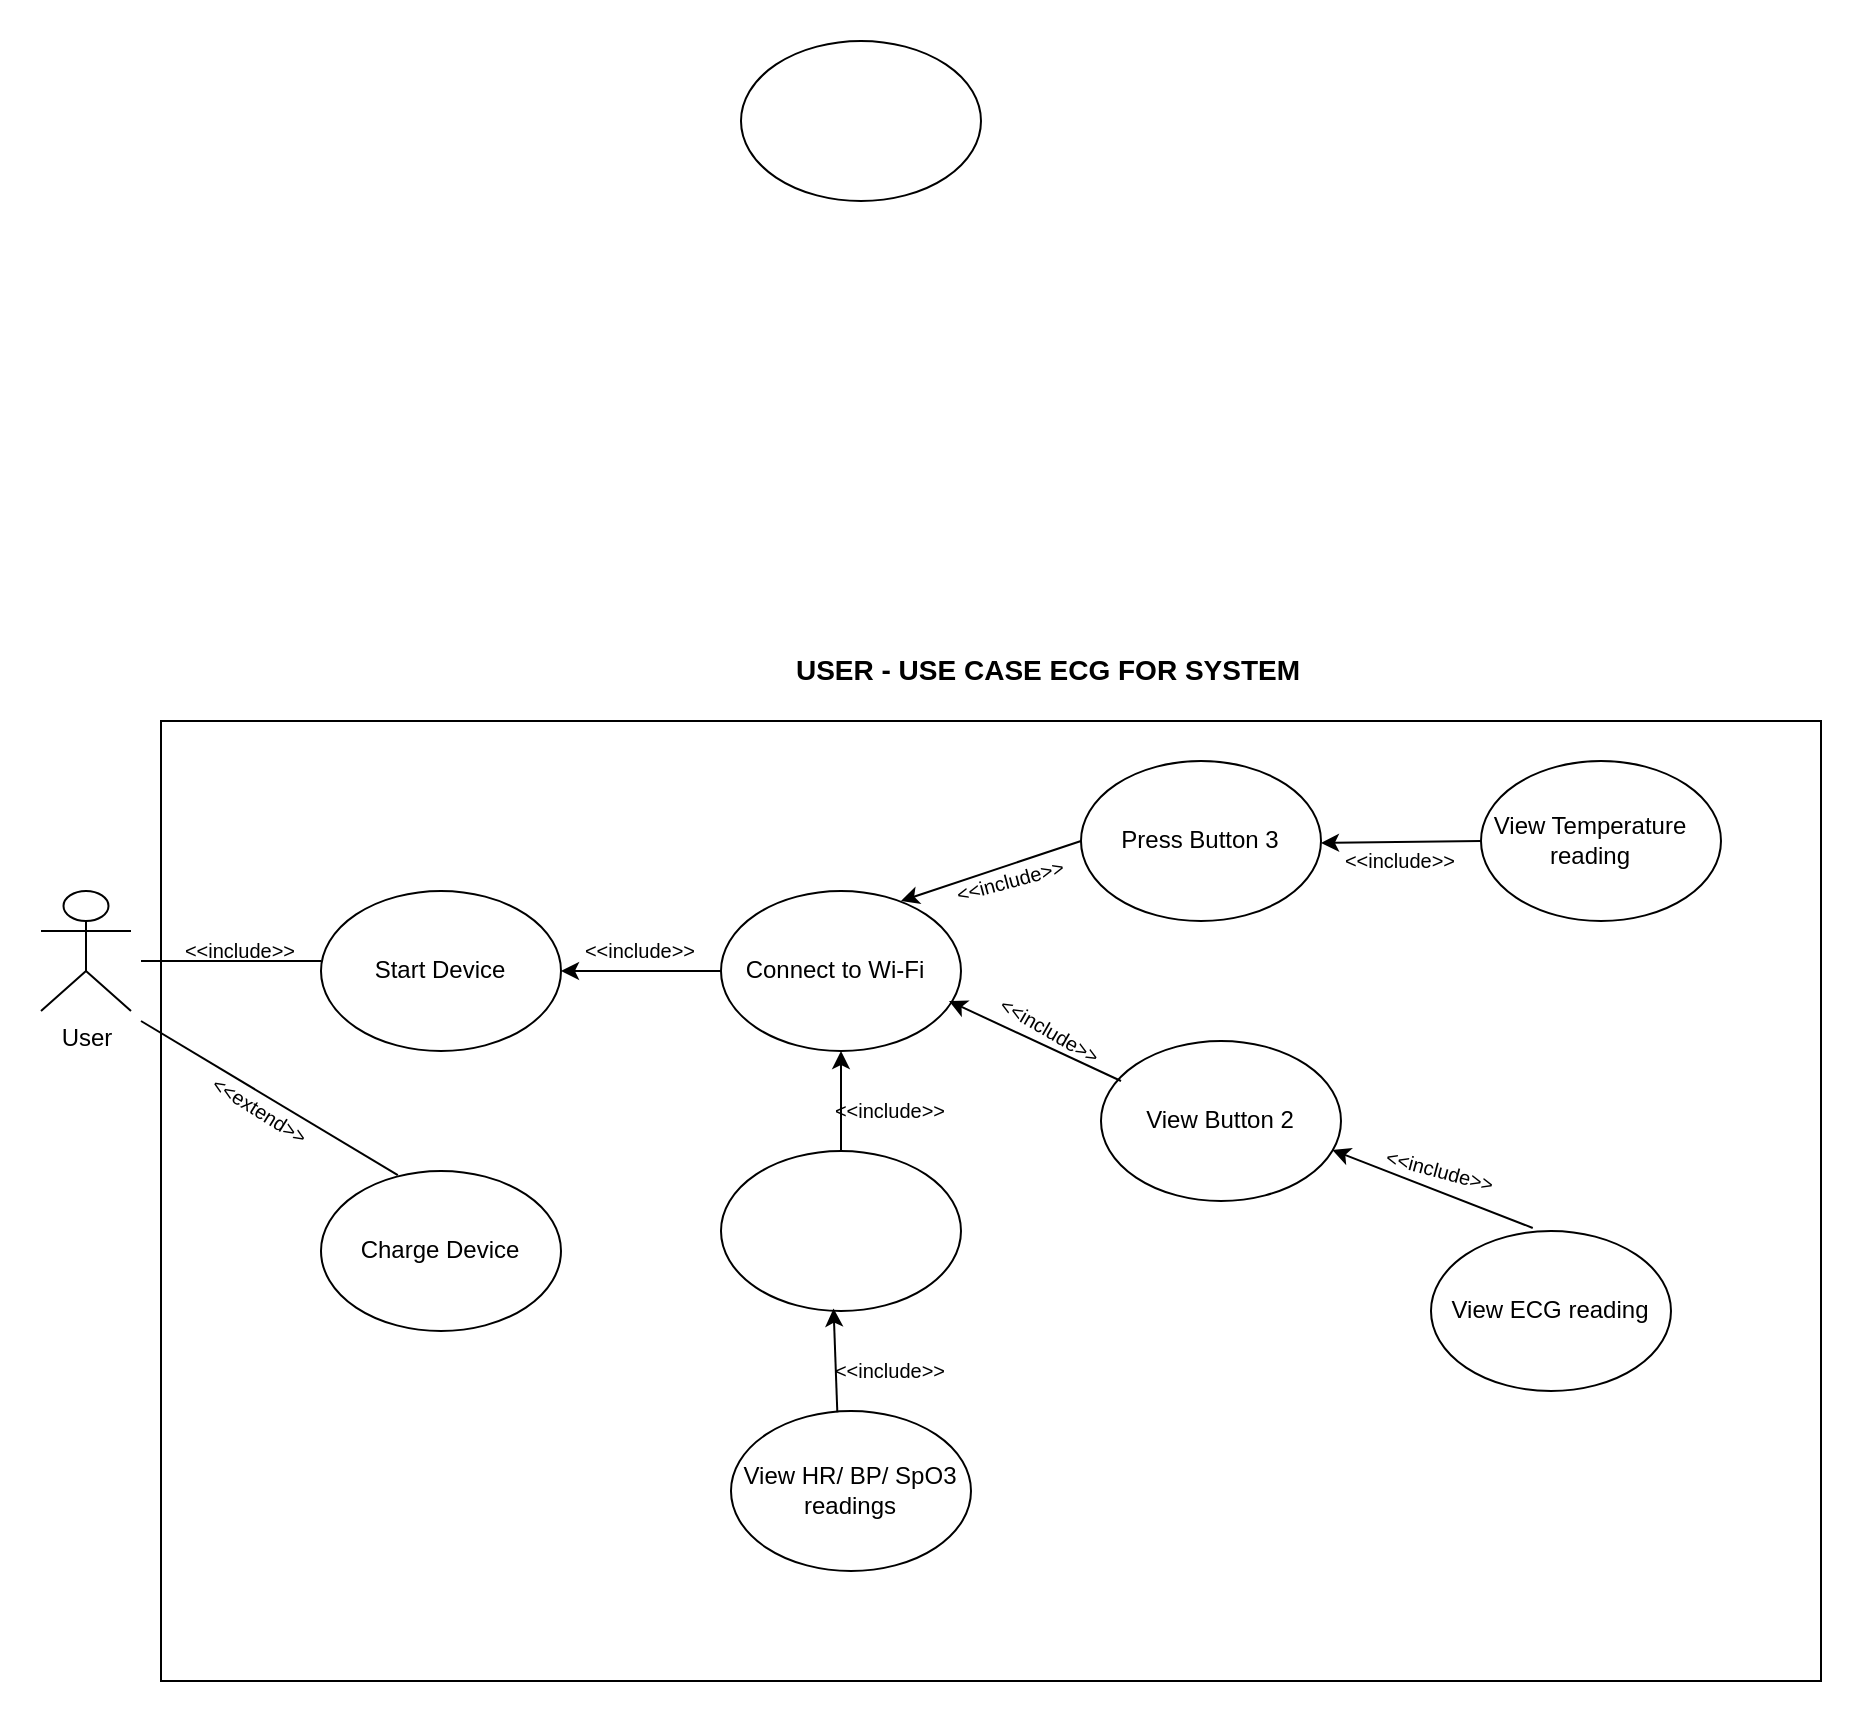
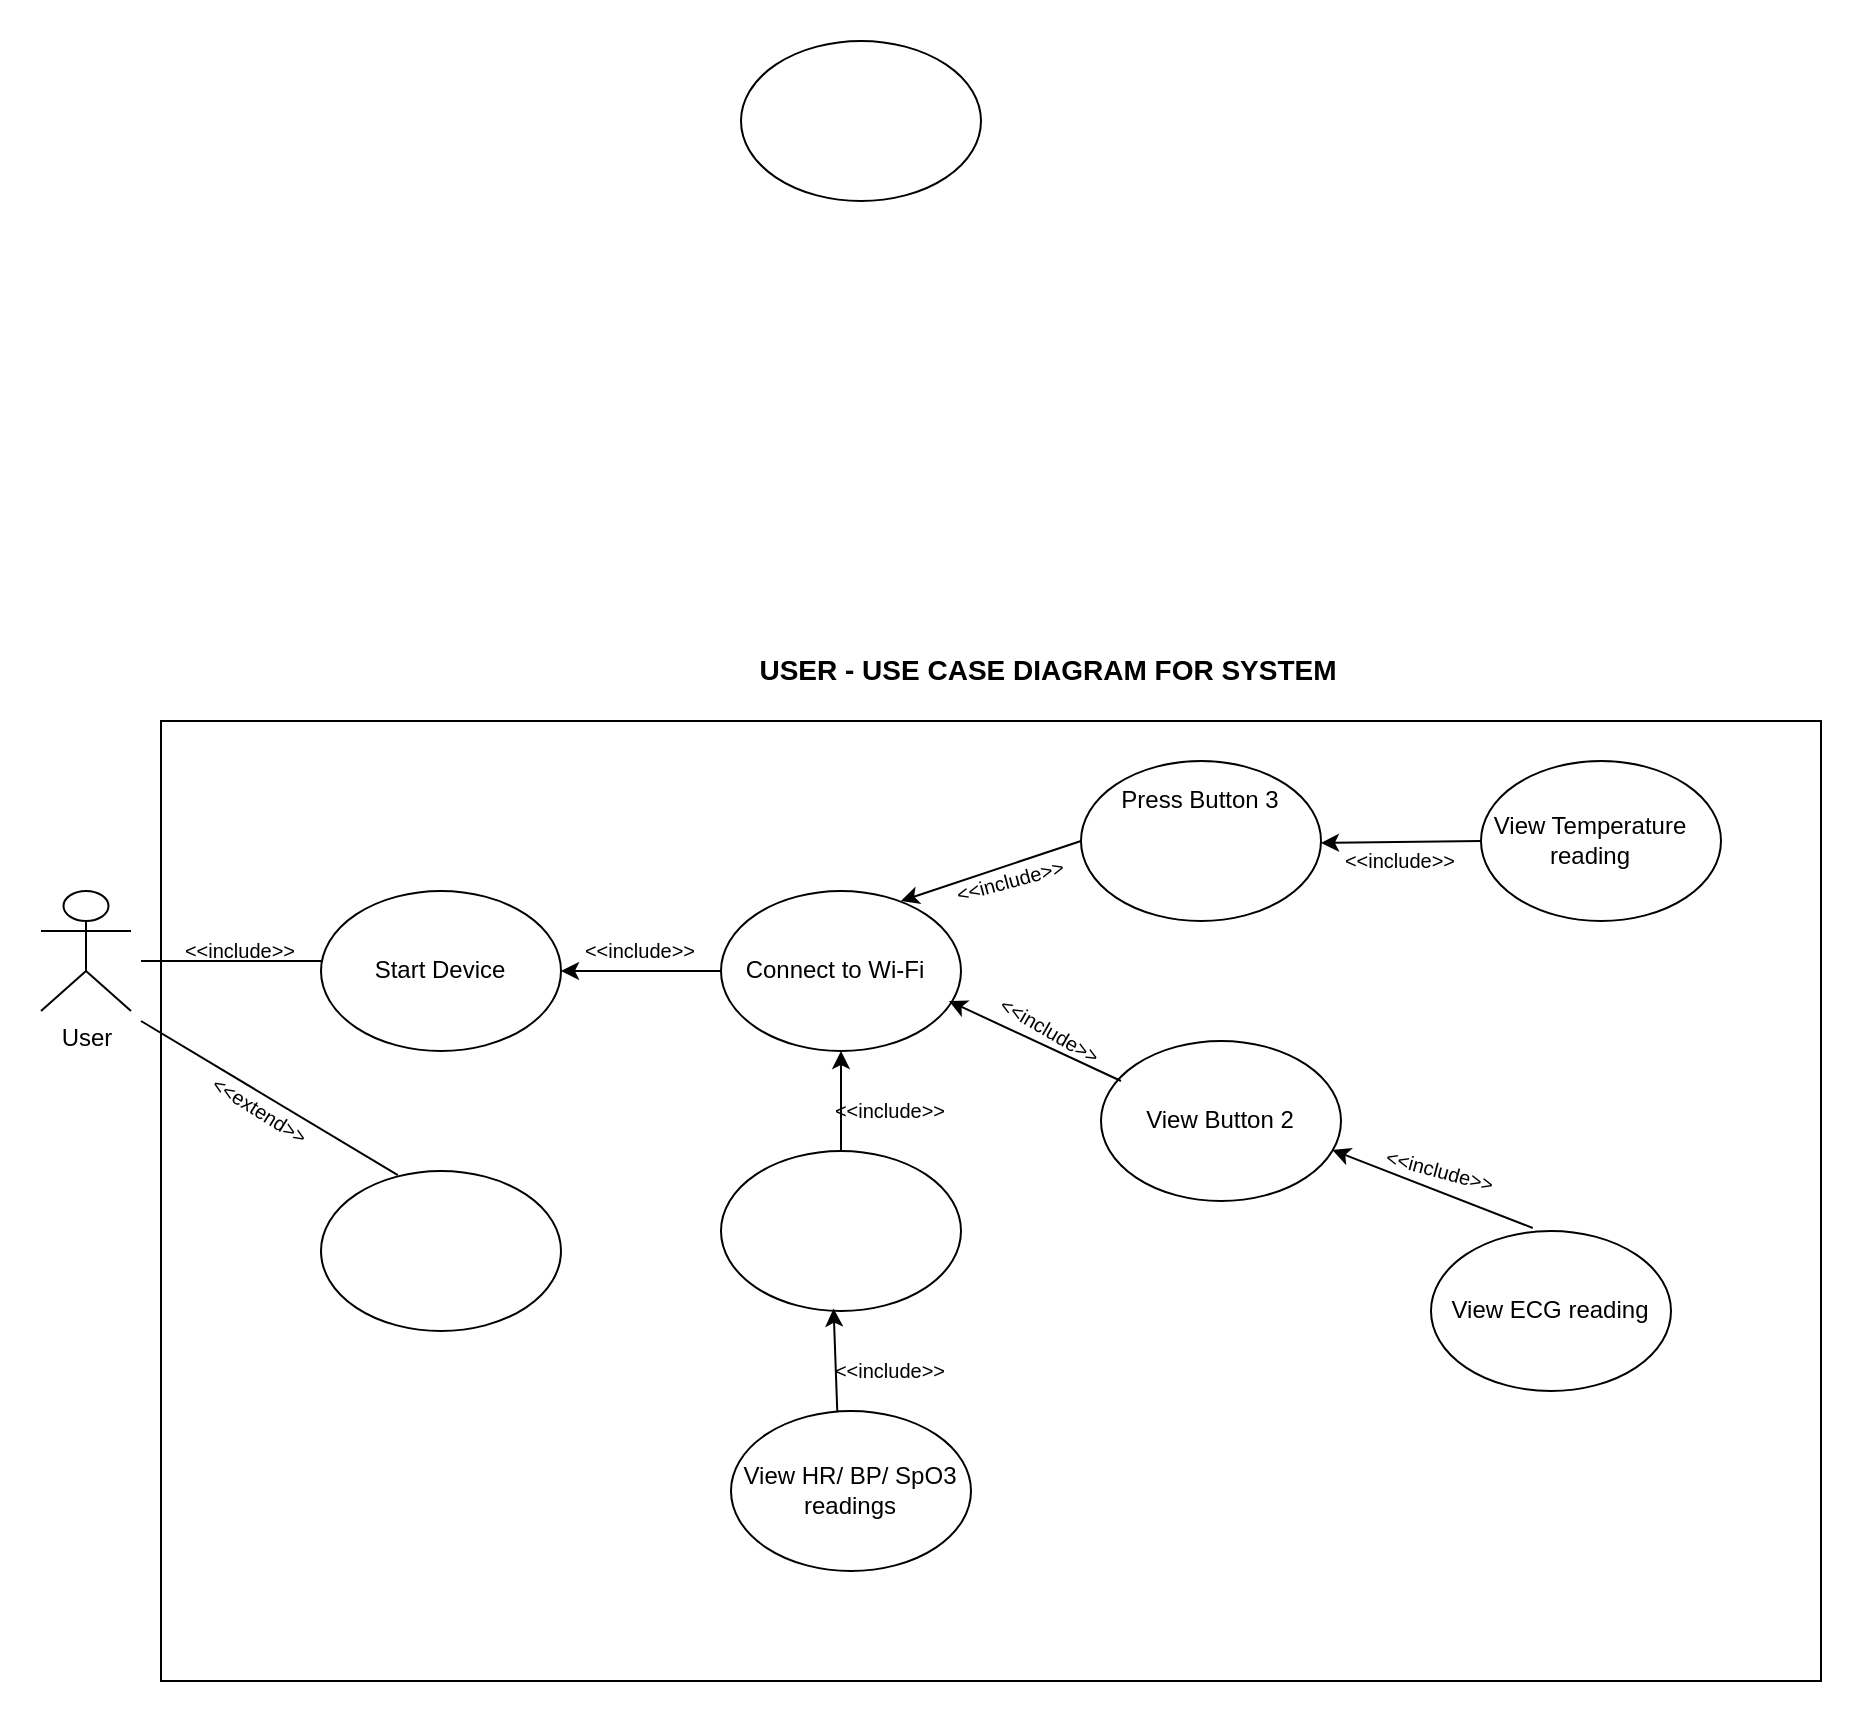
node "USER - USE CASE ECG FOR SYSTEM": label "USER - USE CASE ECG FOR SYSTEM" -> "USER - USE CASE DIAGRAM FOR SYSTEM"
node "Press Button 3": moved (1201, 841) -> (1201, 801)
node "Charge Device": removed
